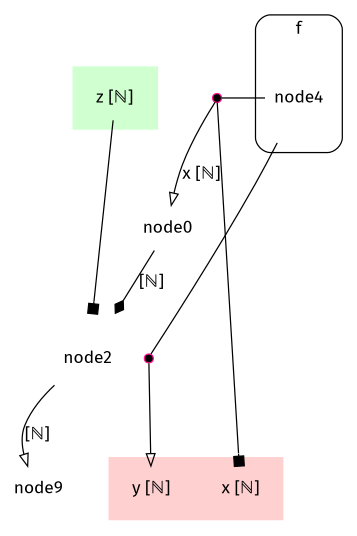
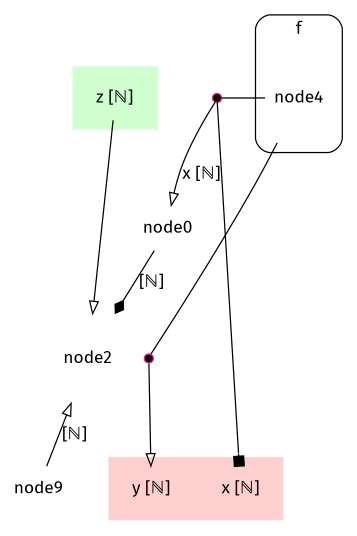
edge "z [ℕ]" -> "node2": arrowhead box -> onormal
edge "node2" -> "node9": reversed
